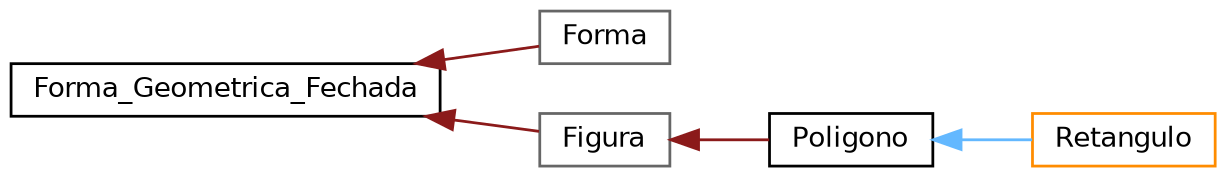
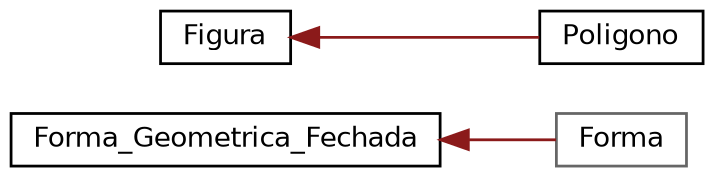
edge "Figura" -> "Forma_Geometrica_Fechada": removed
node "Figura": color gray40 -> black
node "Retangulo": removed
